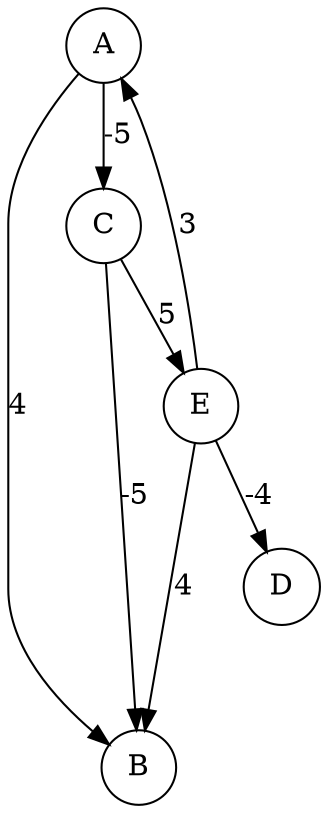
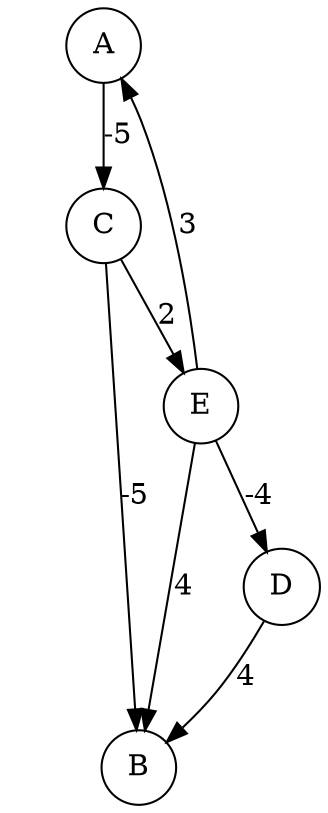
edge "C" -> "E": label "5" -> "2"
edge "A" -> "B": now "D" -> "B"
